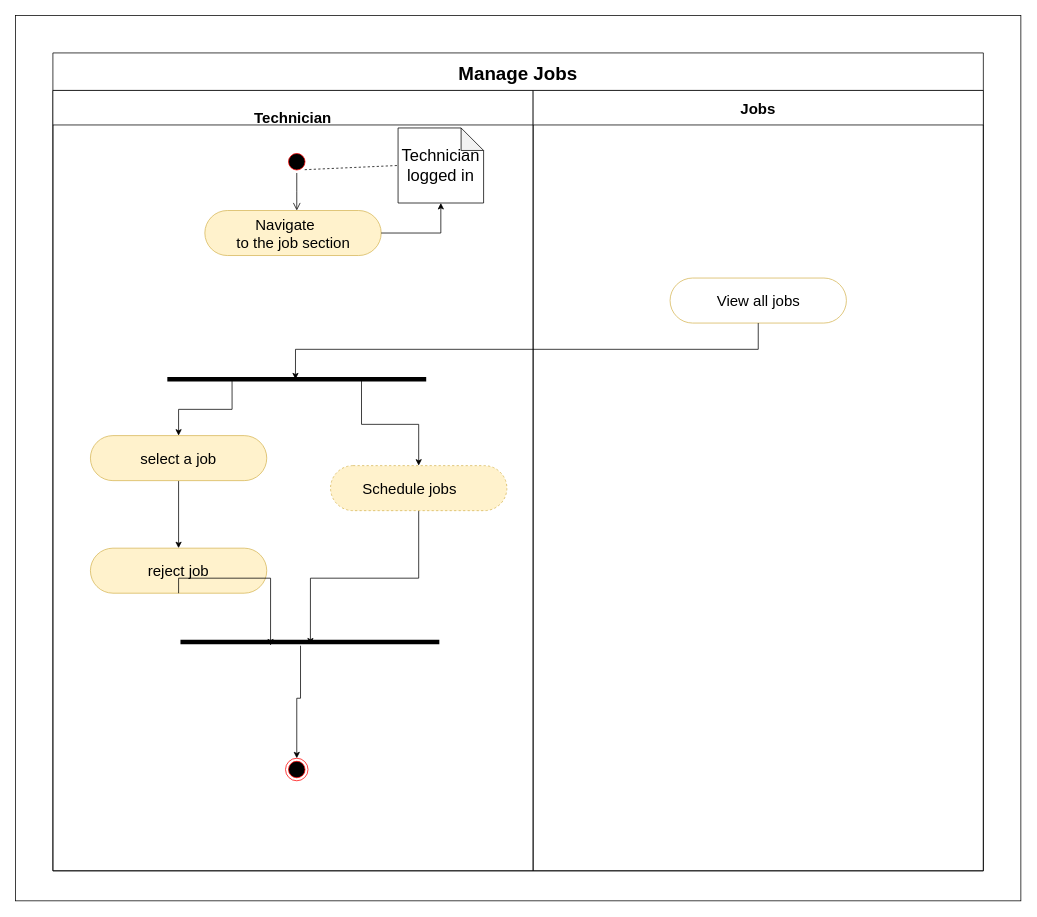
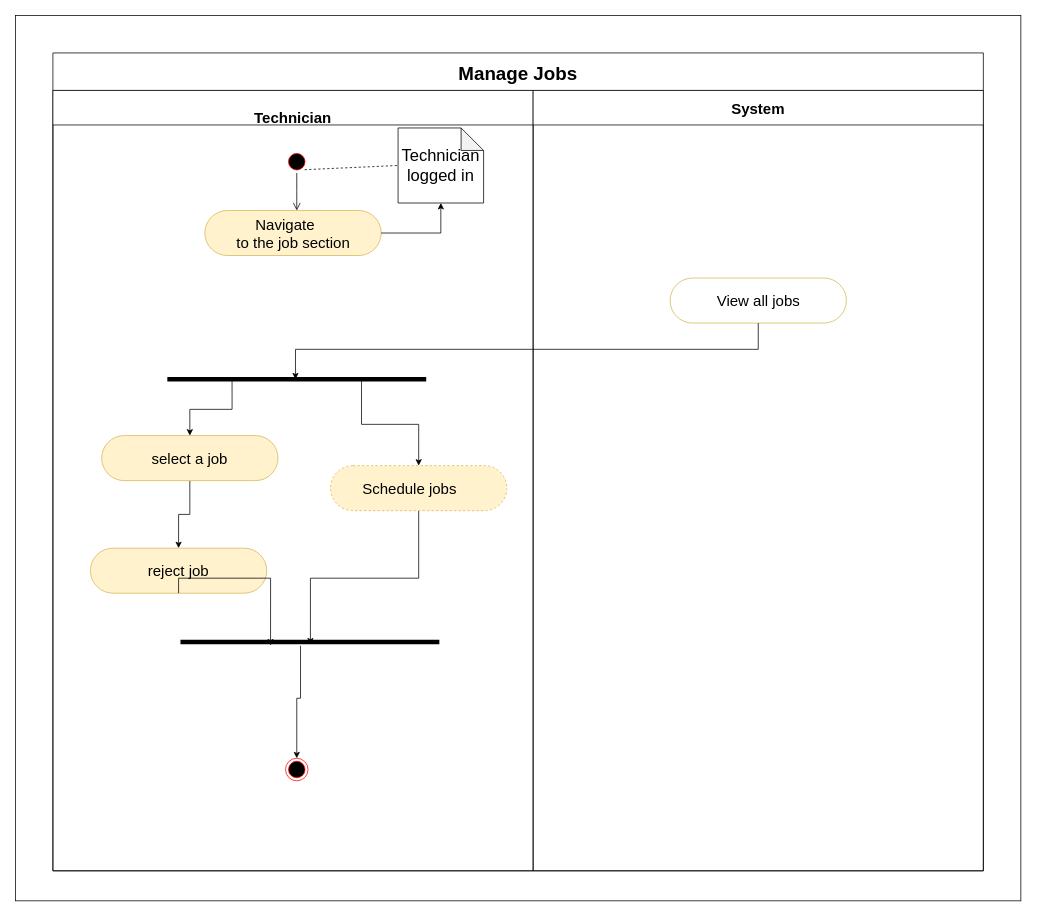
node "Jobs": label "Jobs" -> "System"
node "select a job": moved (179, 458) -> (190, 458)
